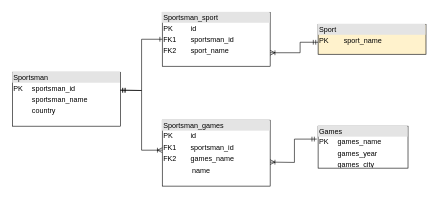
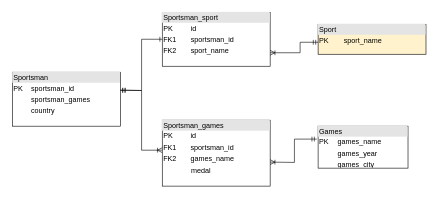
node "Sportsman PK sportsman_id sportsman_name country": label "Sportsman PK sportsman_id sportsman_name country" -> "Sportsman PK sportsman_id sportsman_games country"
node "name": label "name" -> "medal"
